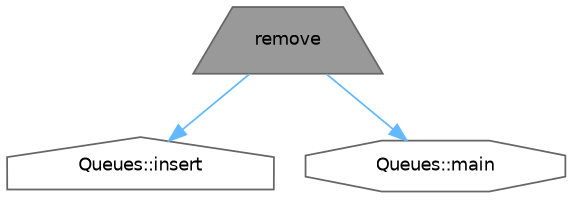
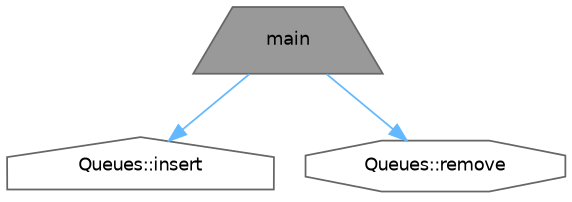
node "remove": label "remove" -> "main"
node "Queues::main": label "Queues::main" -> "Queues::remove"
